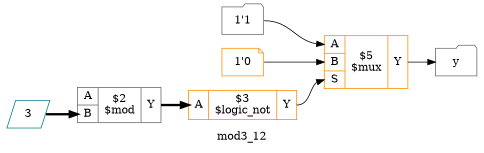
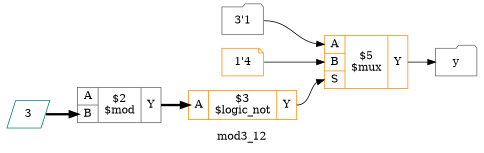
node "1'1": label "1'1" -> "3'1"
node "1'0": label "1'0" -> "1'4"
